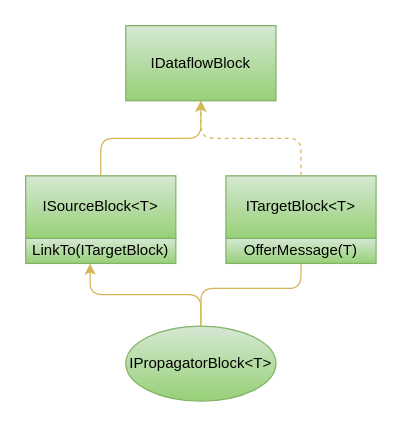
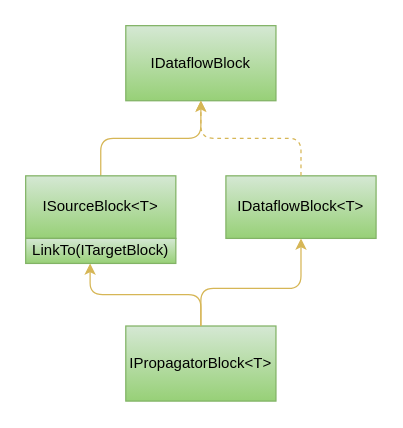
node "ITargetBlock<T>": label "ITargetBlock<T>" -> "IDataflowBlock<T>"
node "OfferMessage(T)": removed
node "IPropagatorBlock<T>": shape ellipse -> rectangle
